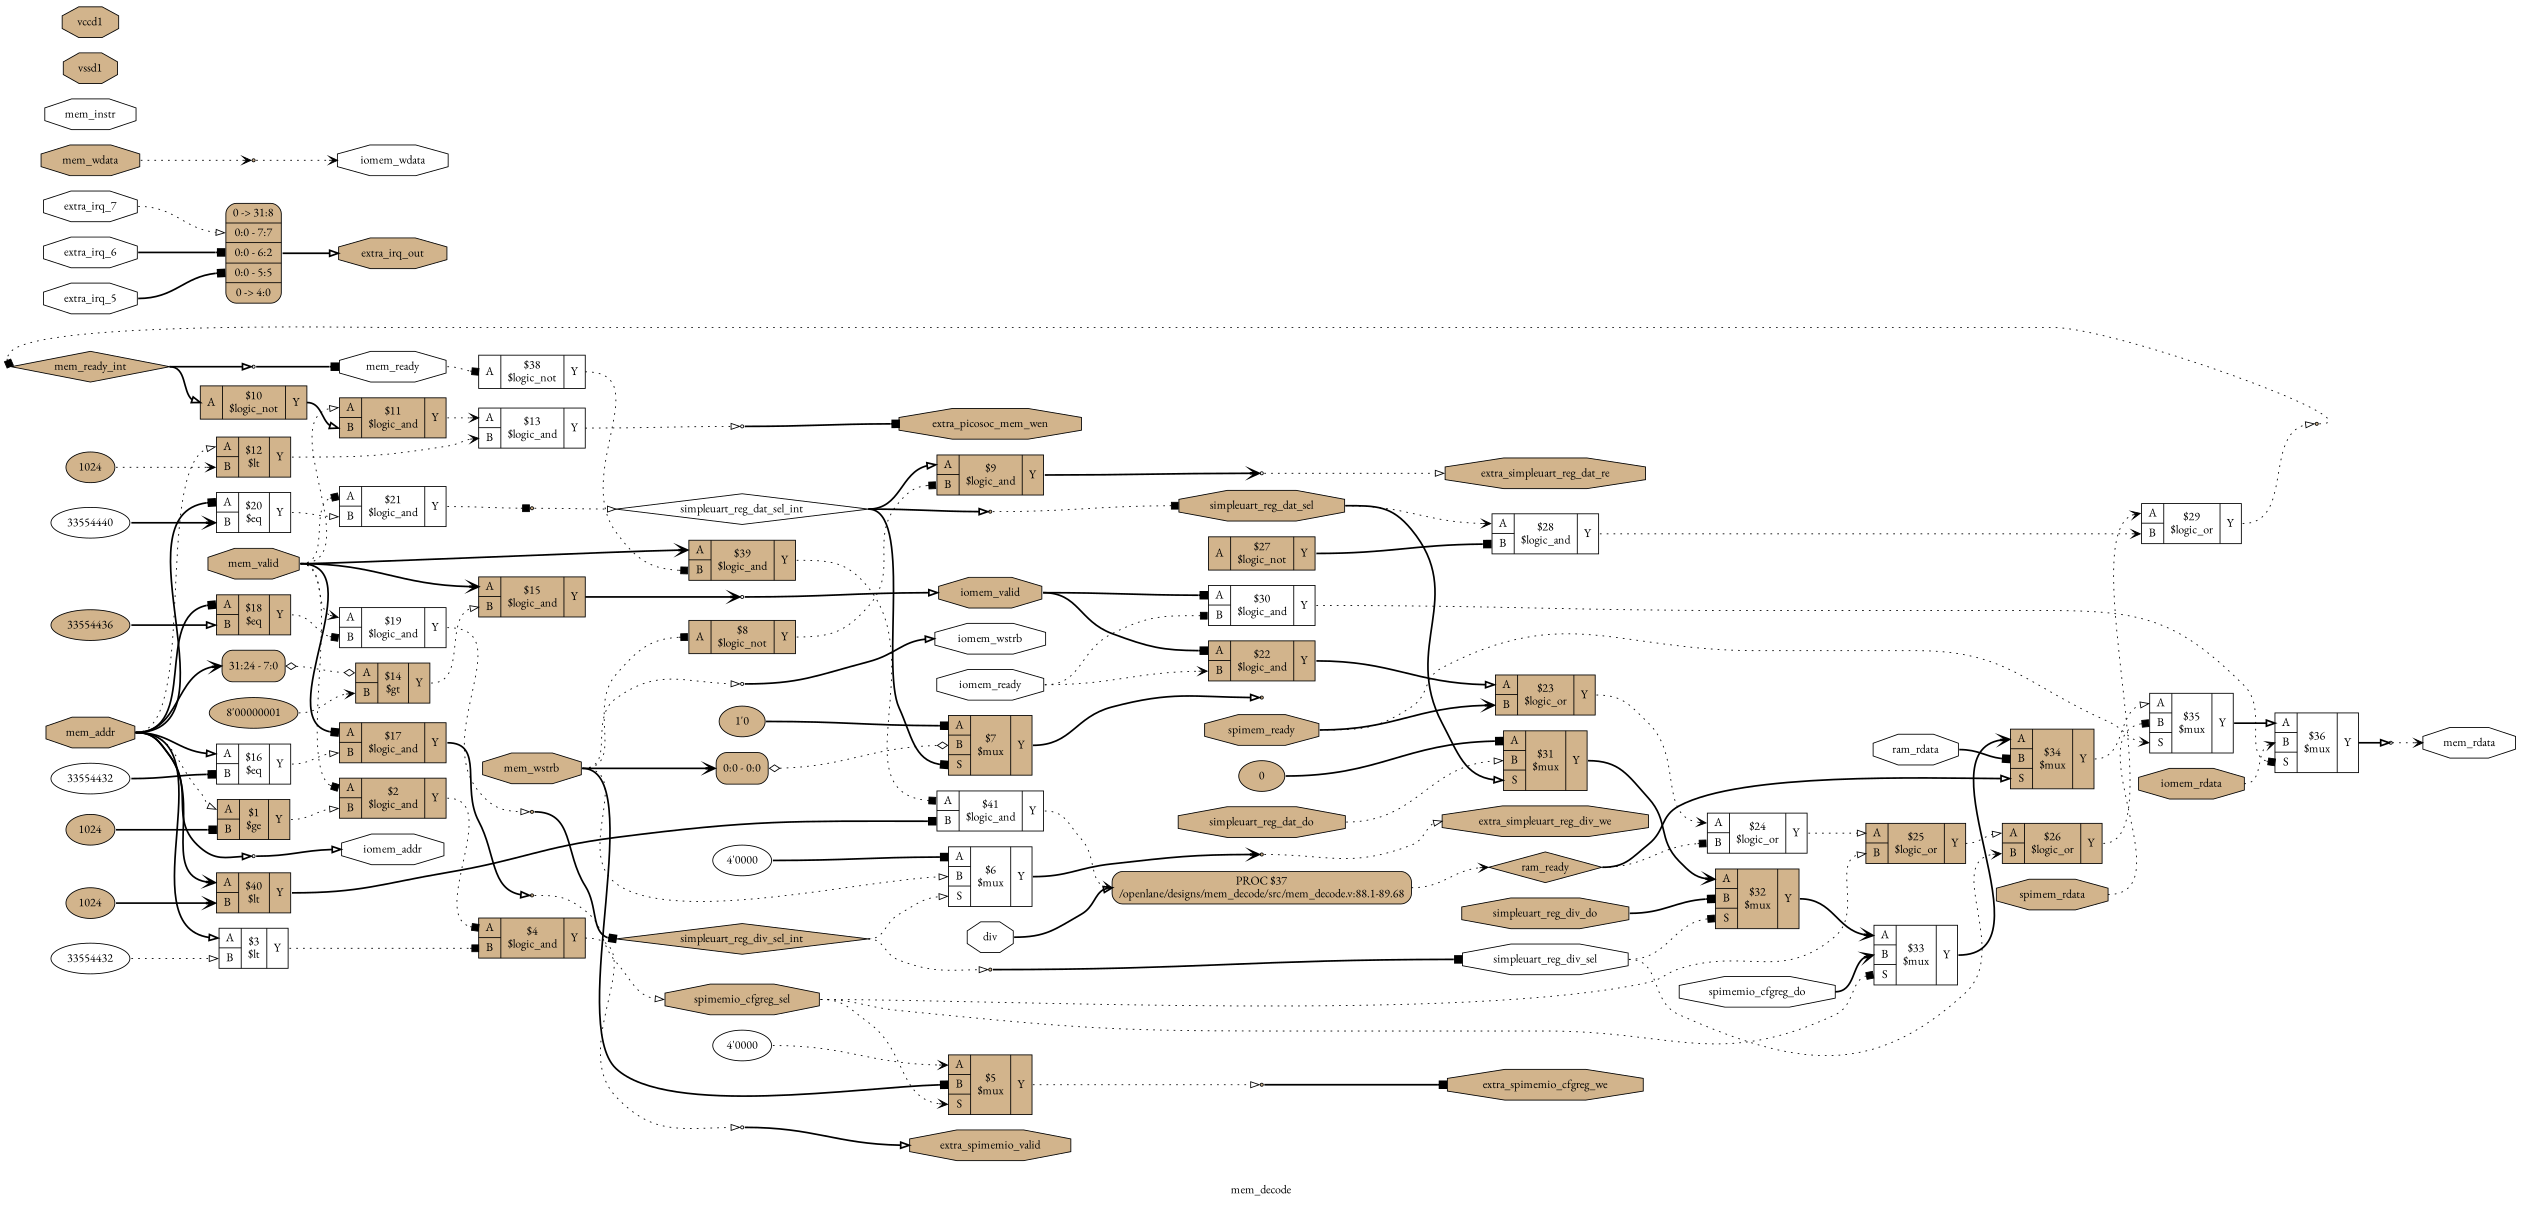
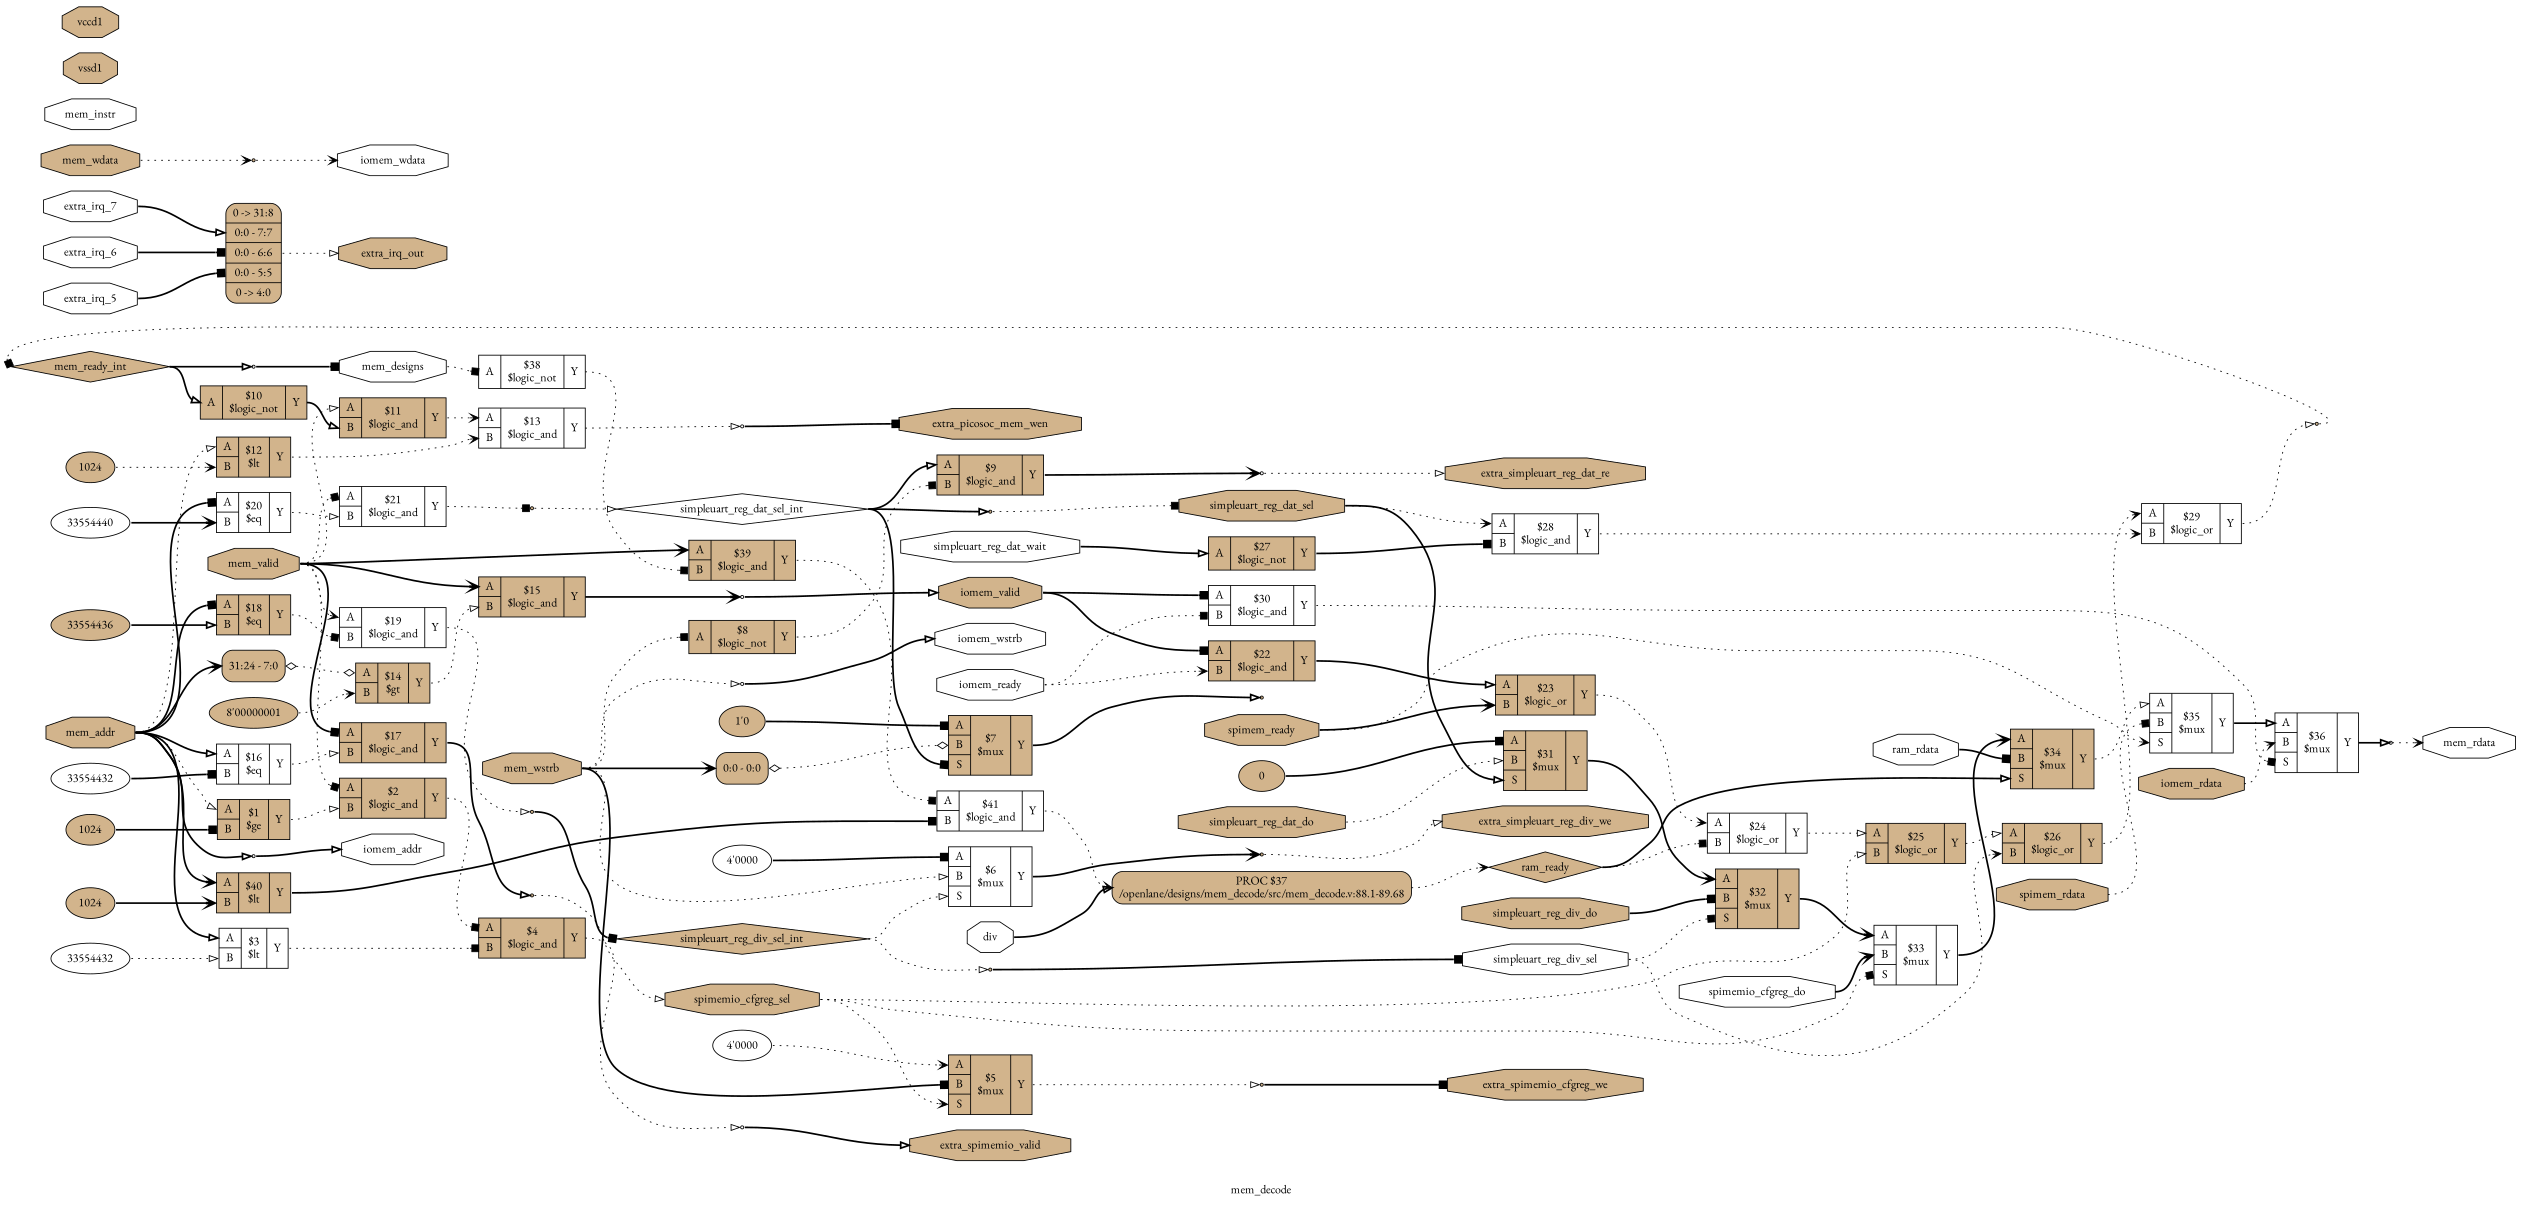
edge "extra_irq_7" -> "0 -> 31:8": style dotted -> bold
node "0 -> 31:8": text "0:0 - 6:2" -> "0:0 - 6:6"
edge "0 -> 31:8" -> "extra_irq_out": style bold -> dotted
node "mem_ready": label "mem_ready" -> "mem_designs"
node "simpleuart_reg_dat_wait": added
